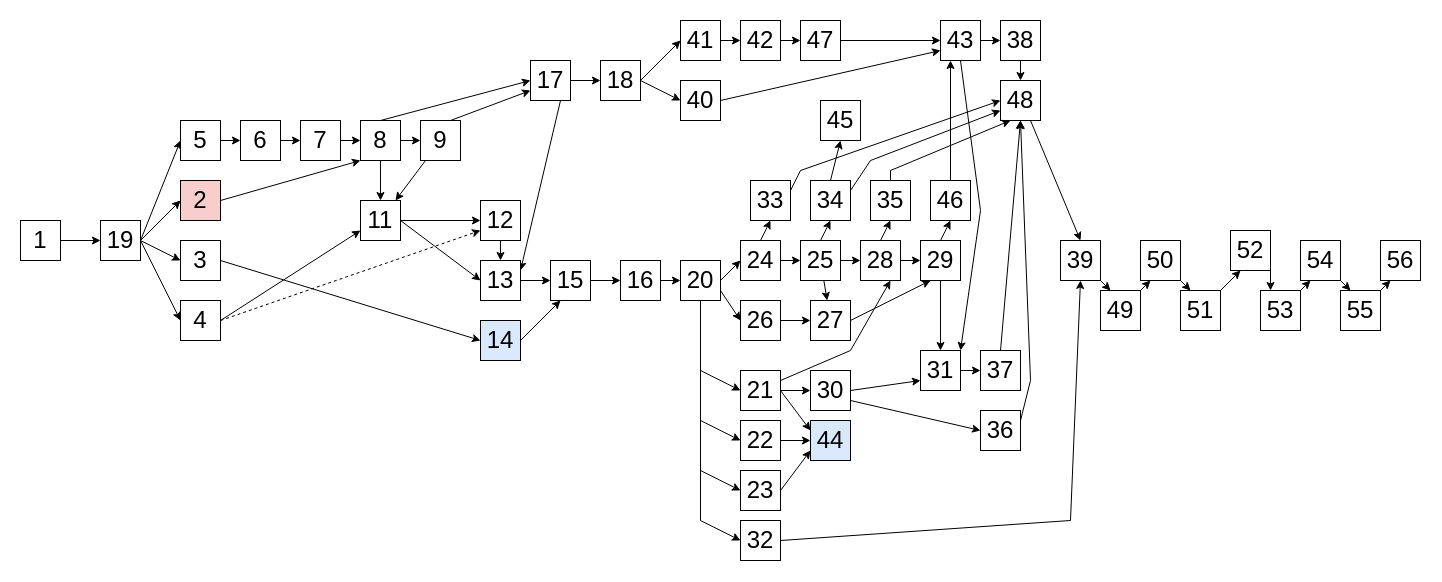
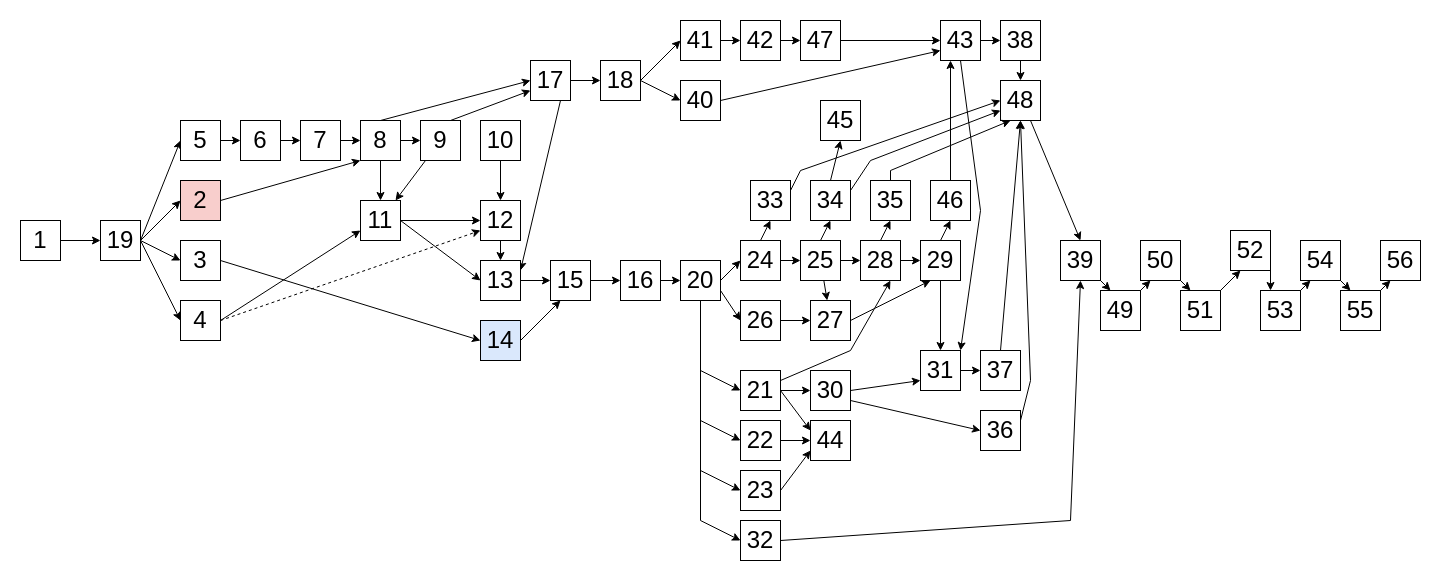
node "10": added
edge "10" -> "12": added
node "44": fillcolor #dae8fc -> #ffffff
